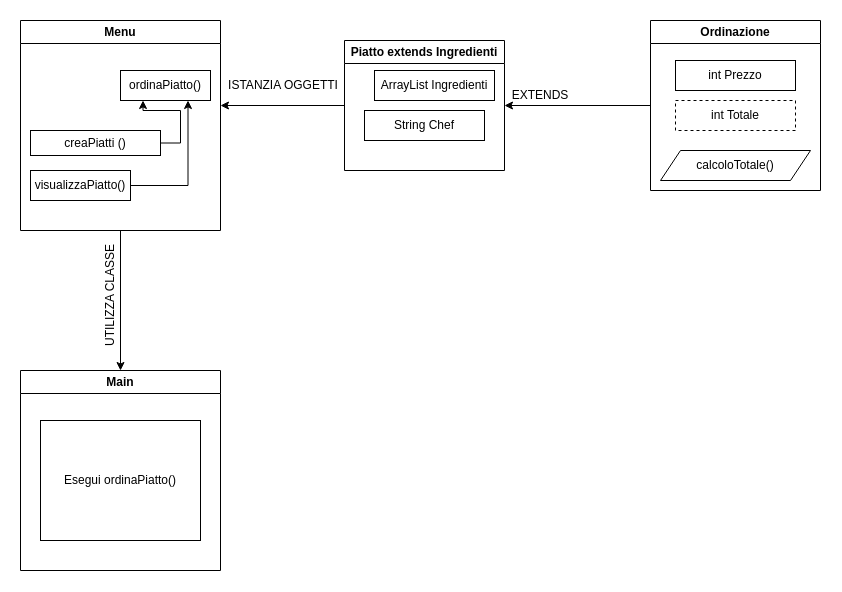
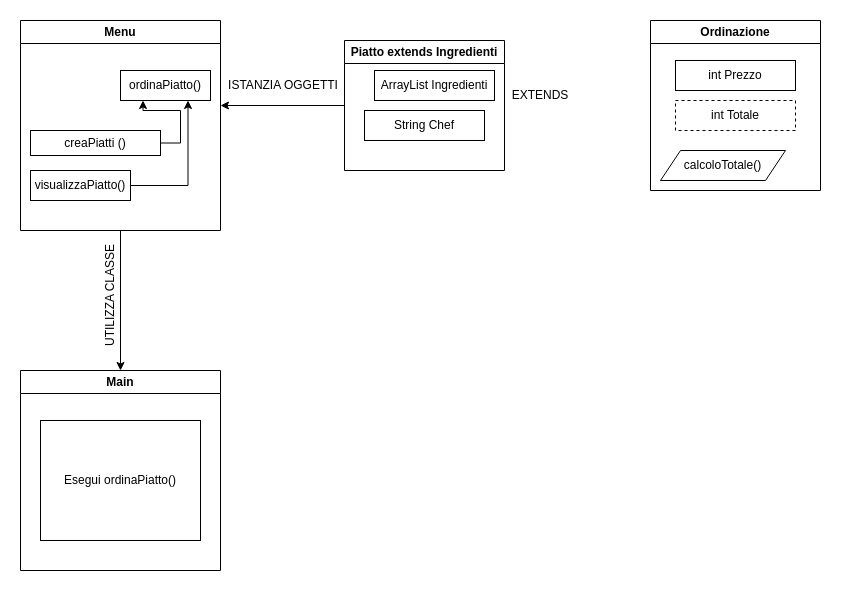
edge "Ordinazione" -> "Piatto extends Ingredienti": removed
node "calcoloTotale()": size 150x30 -> 125x30
